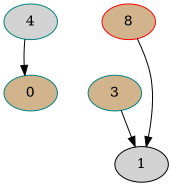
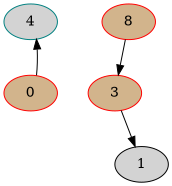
edge "4" -> "0": reversed
edge "8" -> "1": now "8" -> "3"
node "0": color teal -> red
node "3": color teal -> red
